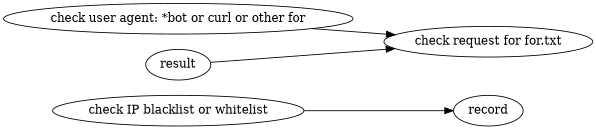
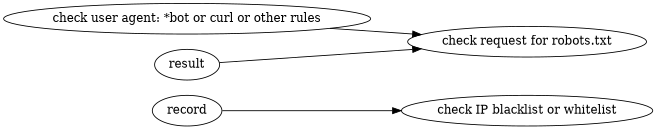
node "check user agent: *bot or curl or other for": label "check user agent: *bot or curl or other for" -> "check user agent: *bot or curl or other rules"
node "check request for for.txt": label "check request for for.txt" -> "check request for robots.txt"
edge "check IP blacklist or whitelist" -> "record": reversed
